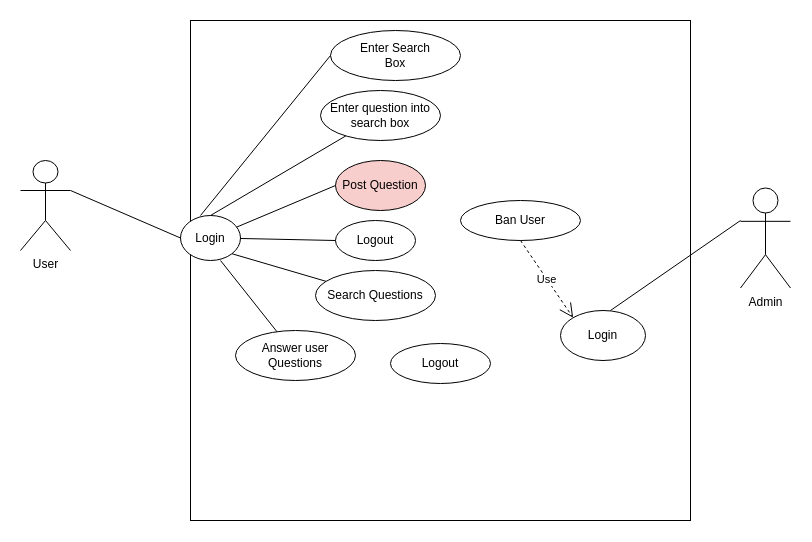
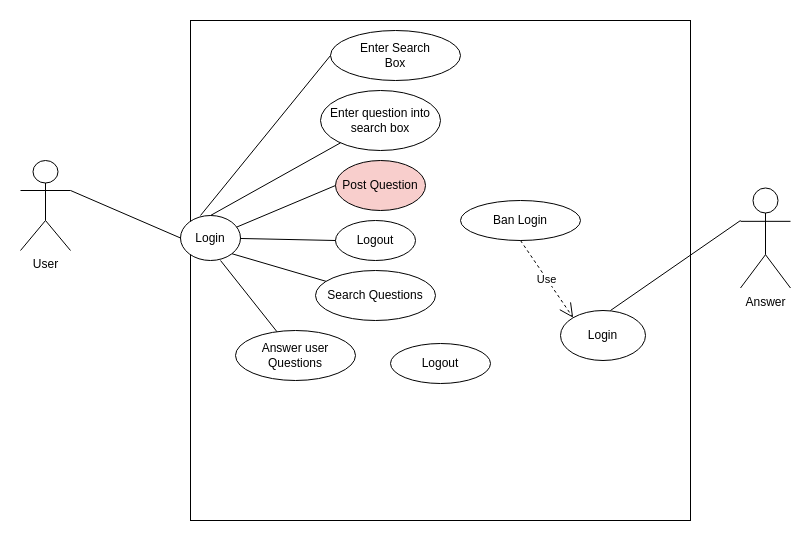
node "Enter question into search box": size 120x50 -> 120x60
node "Ban User": label "Ban User" -> "Ban Login"
node "Admin": label "Admin" -> "Answer"
